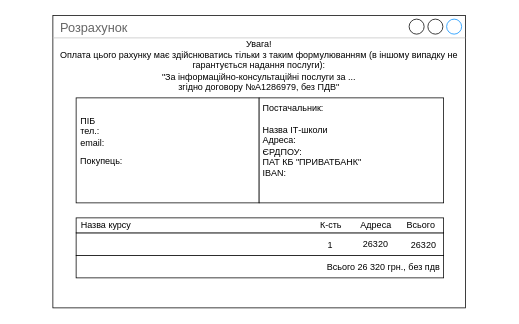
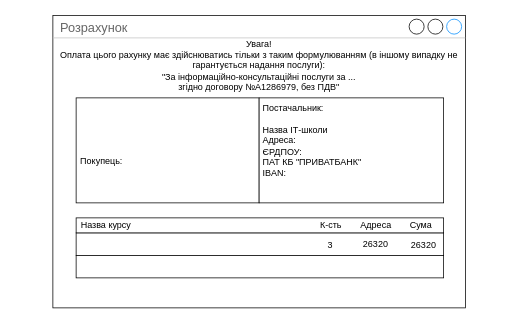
node "ПІБ тел.: email:": removed
node "Всього": label "Всього" -> "Сума"
node "1": label "1" -> "3"
node "Всього 26 320 грн., без пдв": removed
